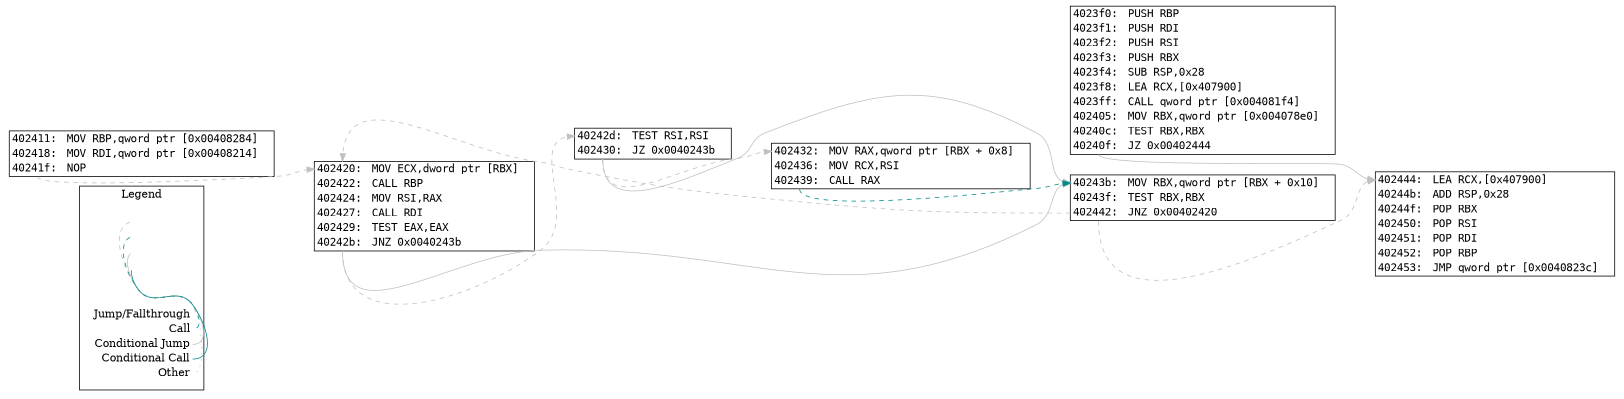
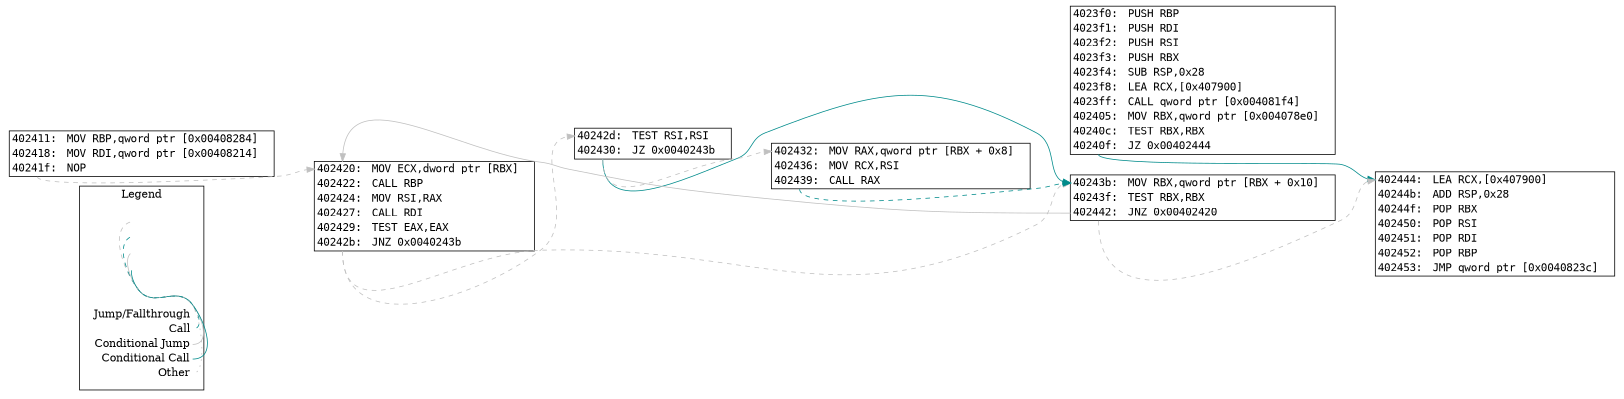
edge "40242d:" -> "40243b:": color gray -> cyan4
edge "4023f0:" -> "402444:": color gray -> cyan4
edge "40243b:" -> "402420:": style dashed -> solid
edge "402420:" -> "40243b:": style solid -> dashed
